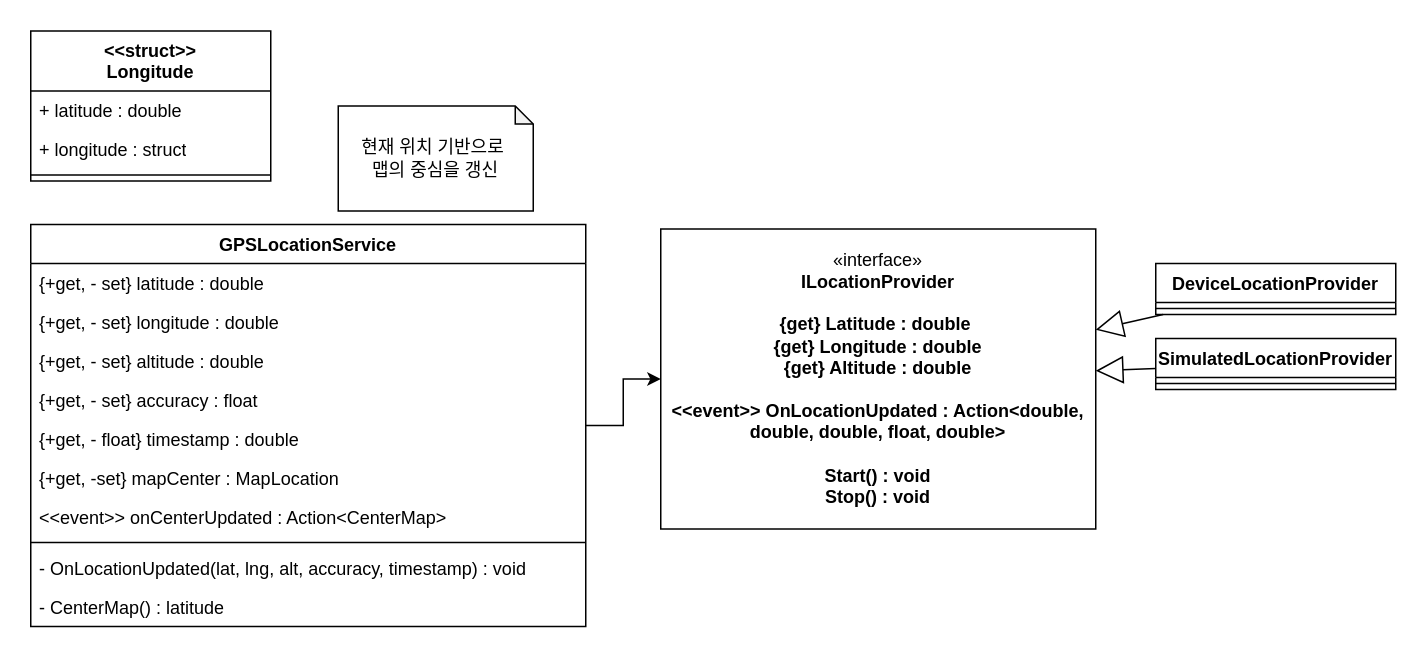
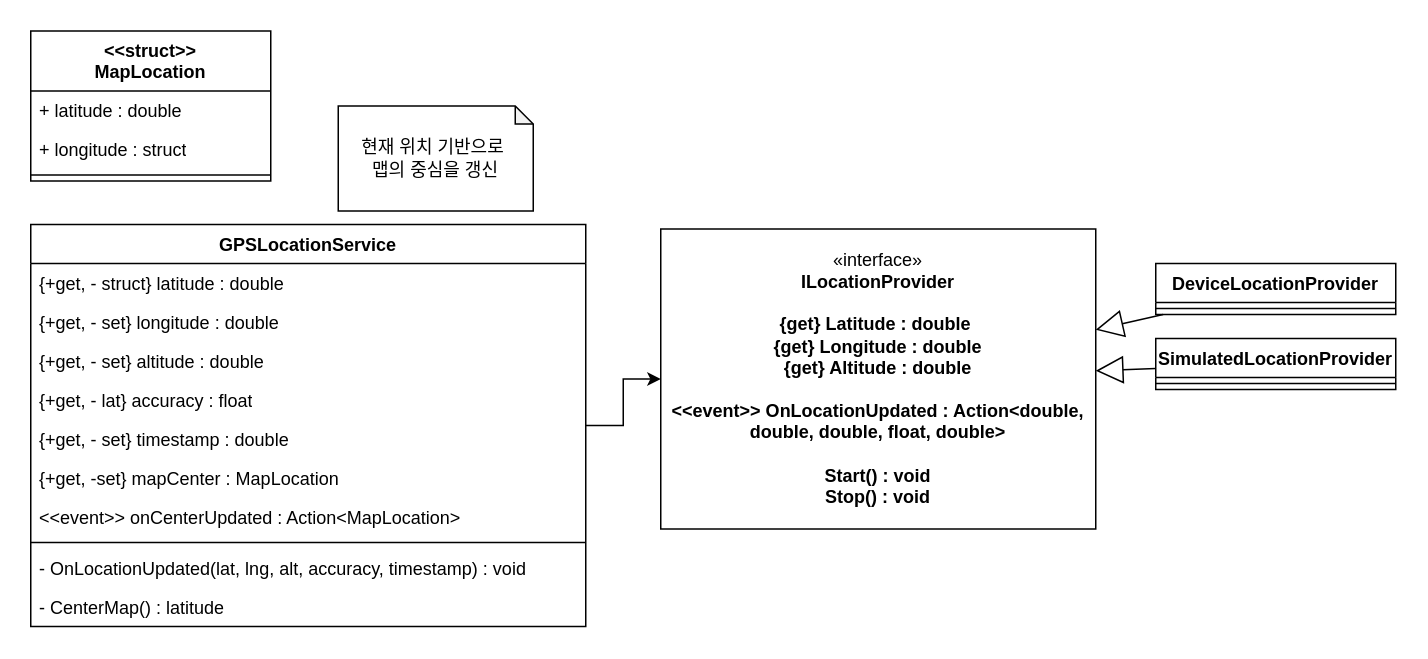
node "<<struct>> Longitude": label "<<struct>> Longitude" -> "<<struct>> MapLocation"
node "{+get, - set} latitude : double": label "{+get, - set} latitude : double" -> "{+get, - struct} latitude : double"
node "{+get, - set} accuracy : float": label "{+get, - set} accuracy : float" -> "{+get, - lat} accuracy : float"
node "{+get, - float} timestamp : double": label "{+get, - float} timestamp : double" -> "{+get, - set} timestamp : double"
node "<<event>> onCenterUpdated : Action<CenterMap>": label "<<event>> onCenterUpdated : Action<CenterMap>" -> "<<event>> onCenterUpdated : Action<MapLocation>"
